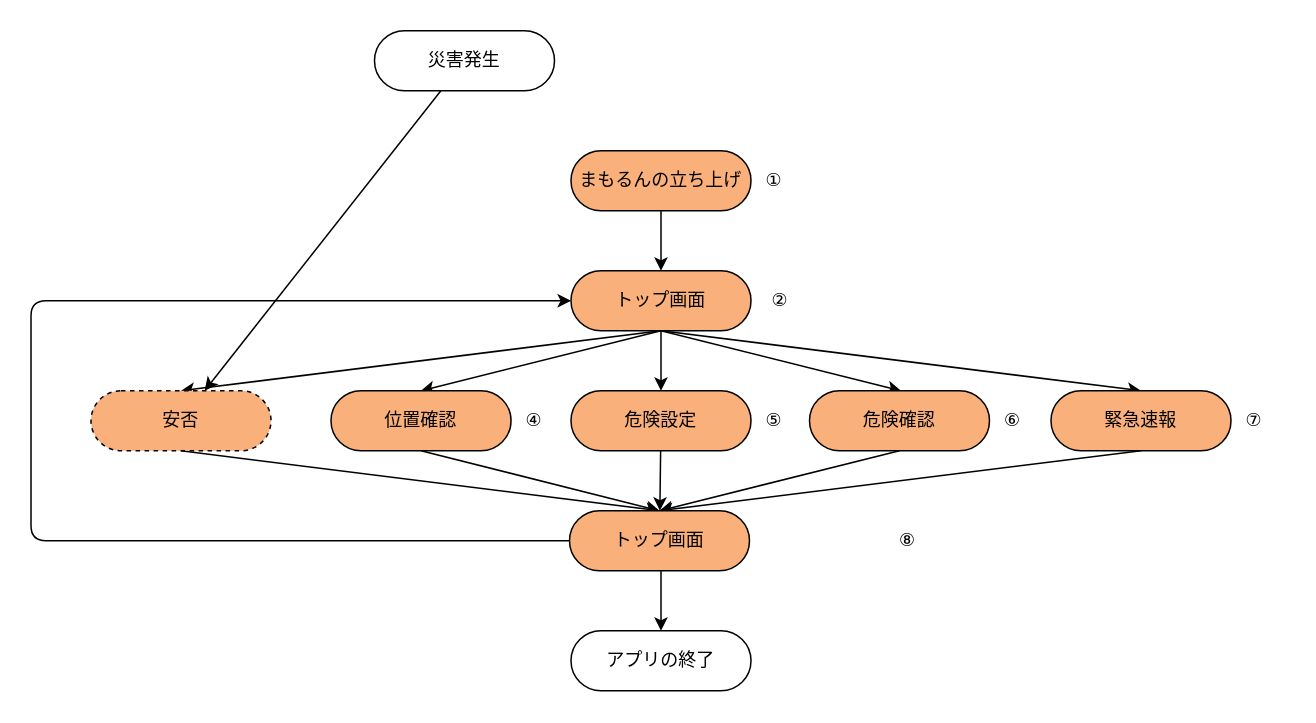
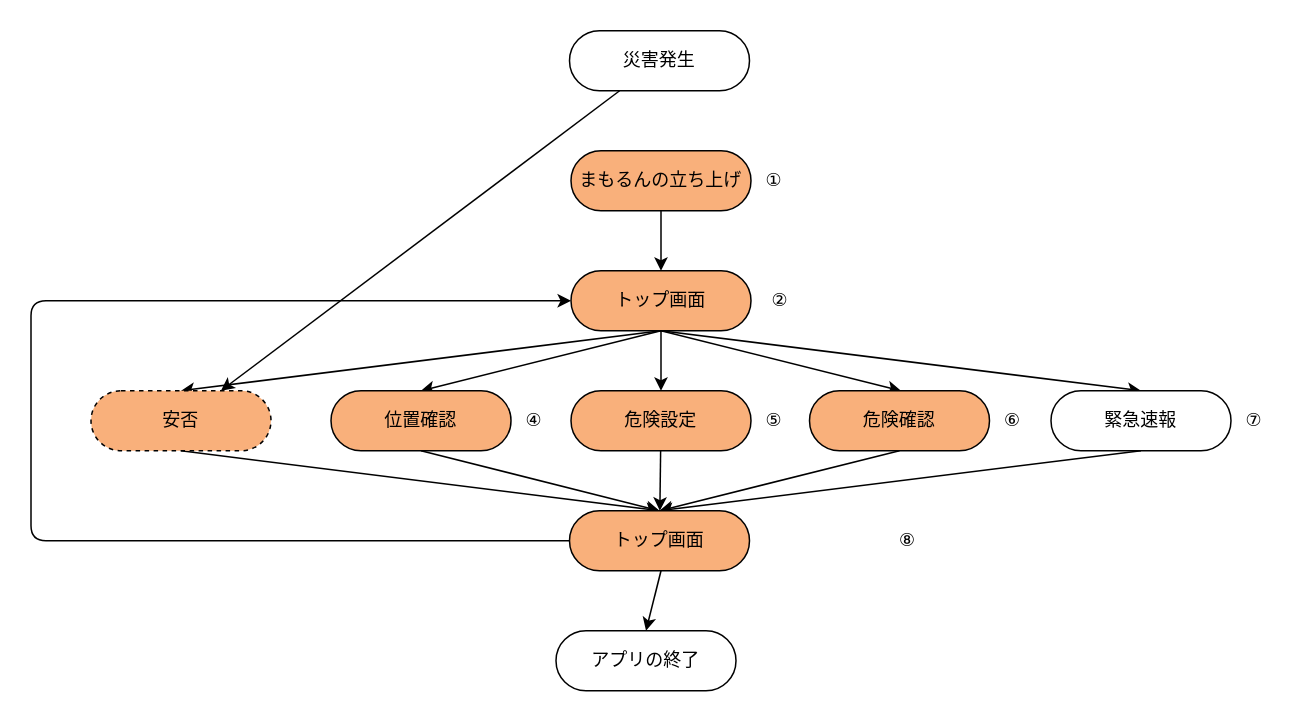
node "災害発生": moved (464, 61) -> (659, 61)
node "緊急速報": fillcolor #f9b07b -> #ffffff
node "アプリの終了": moved (661, 661) -> (646, 661)
